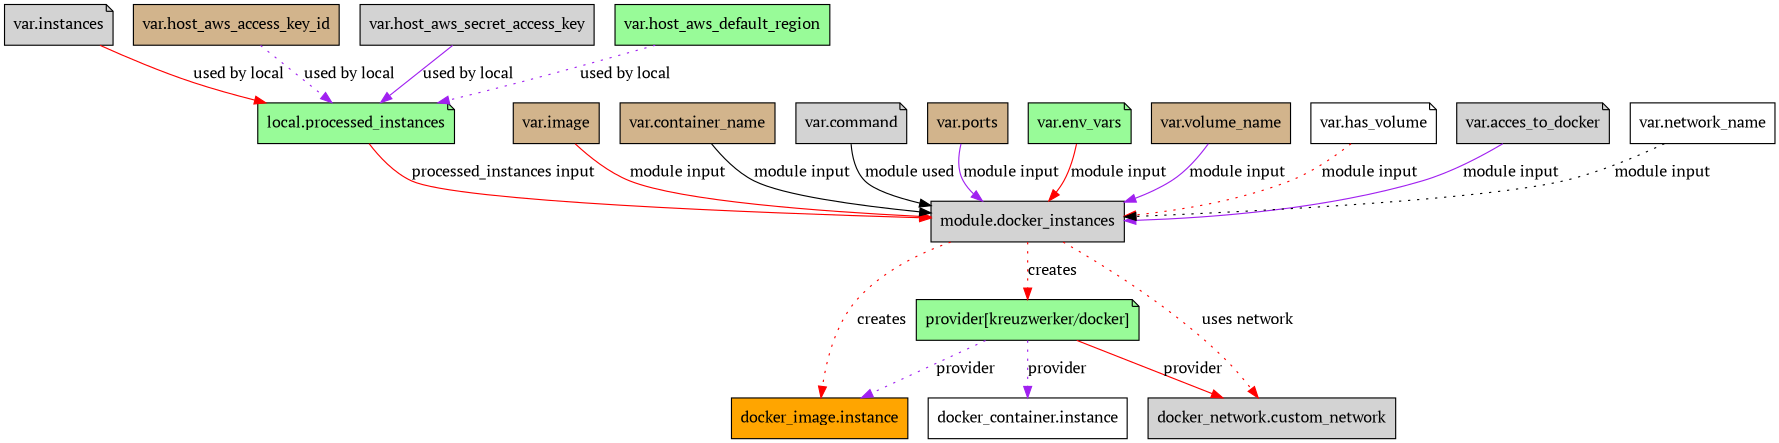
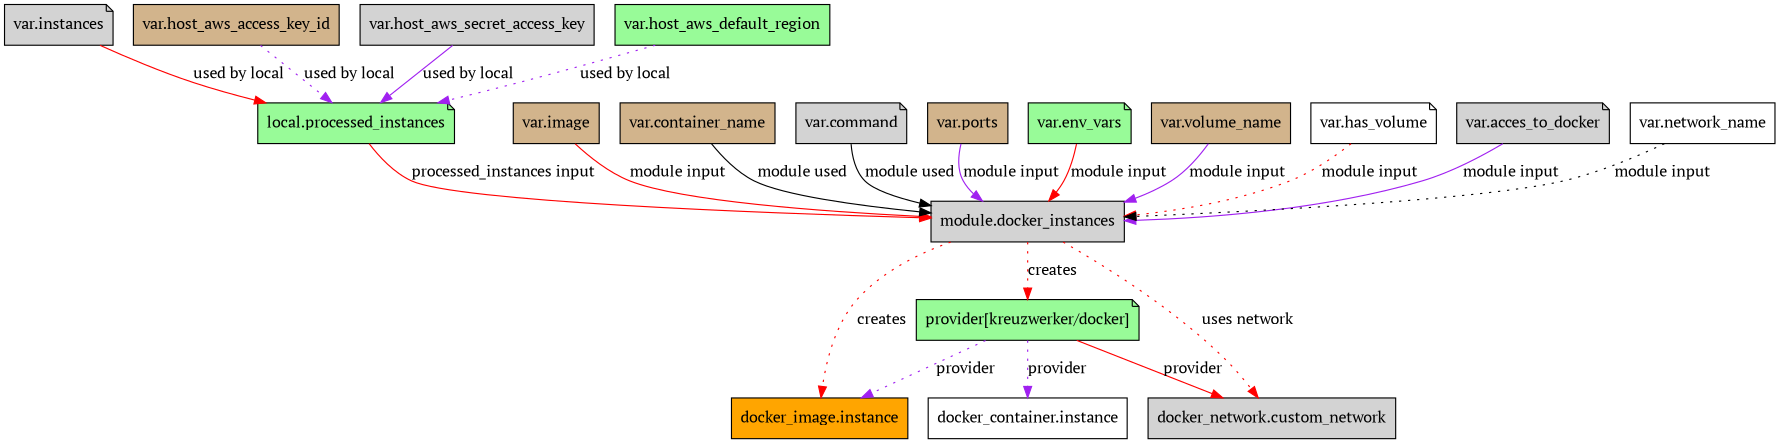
edge "var.container_name" -> "module.docker_instances": label "module input" -> "module used"
